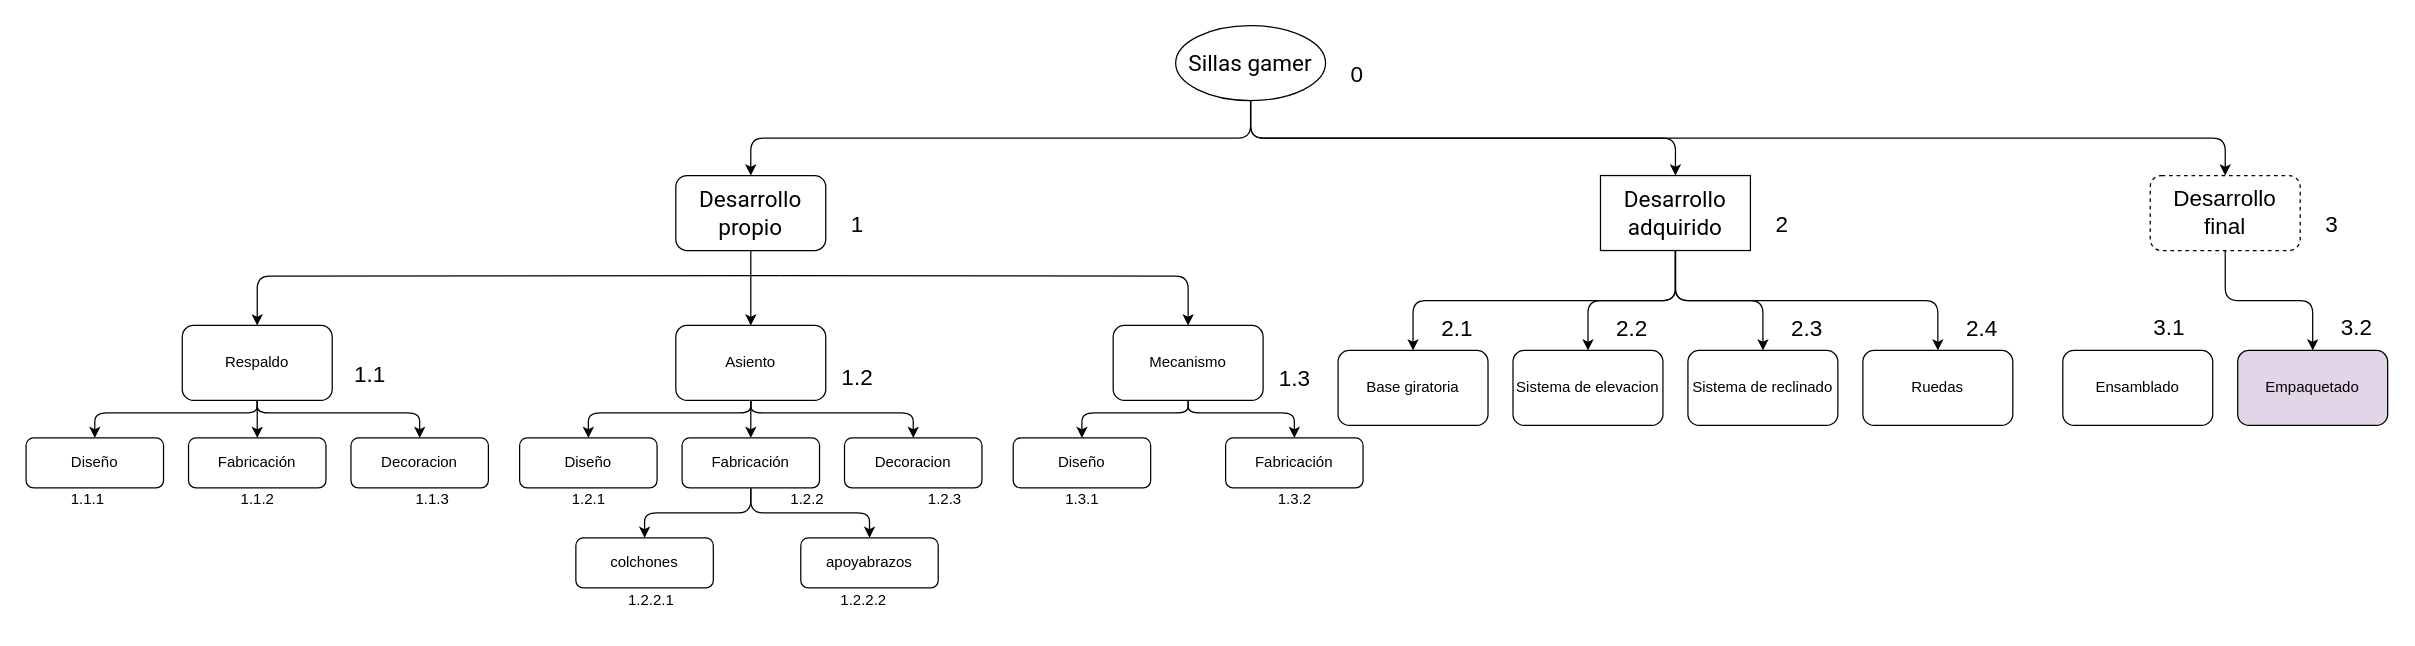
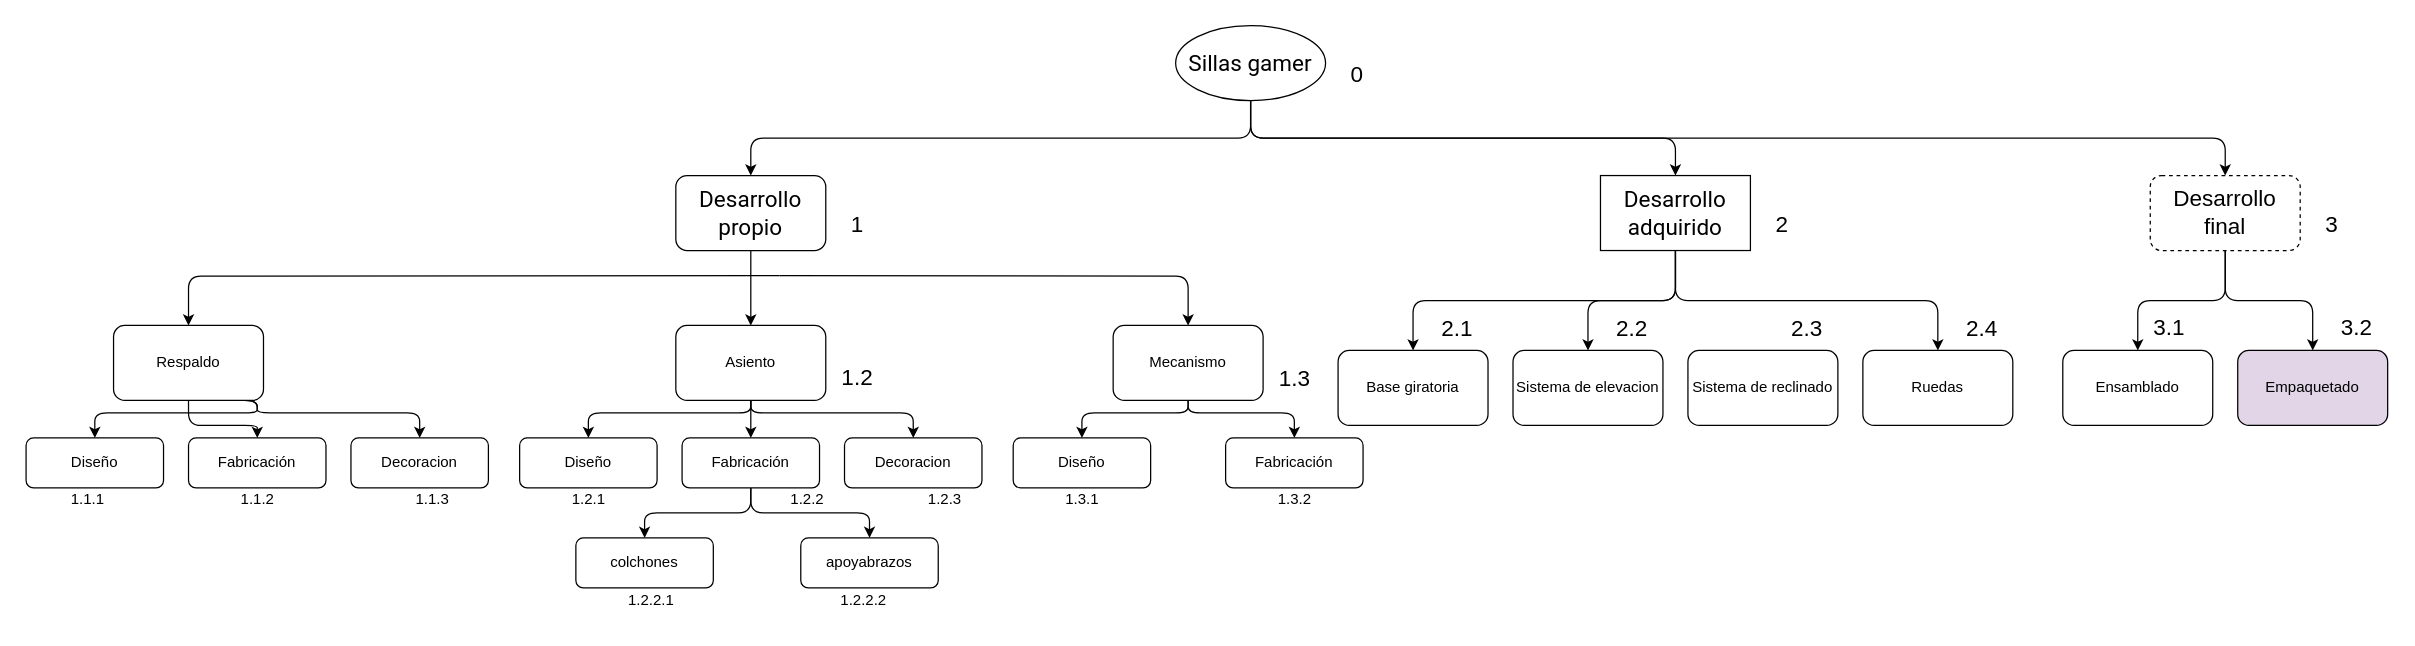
edge "Desarrollo final" -> "Ensamblado": added
edge "Desarrollo adquirido" -> "Sistema de reclinado": removed
node "Respaldo": moved (257, 363) -> (188, 363)
node "1.1": removed
